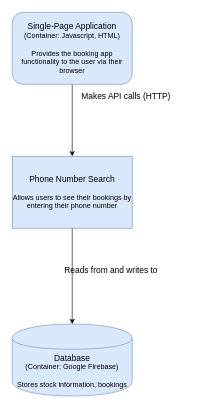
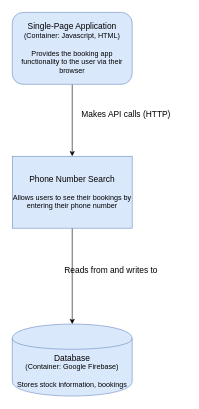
node "Makes API calls (HTTP)": moved (126, 96) -> (126, 114)
